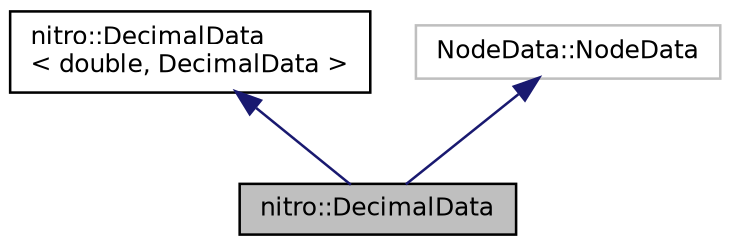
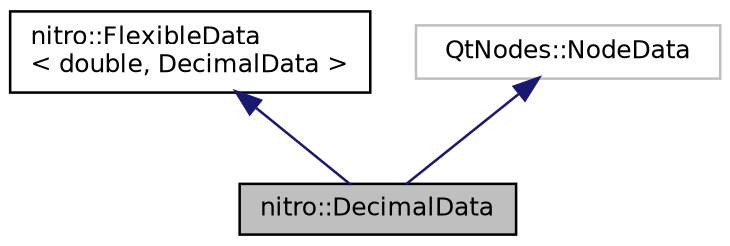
node "nitro::DecimalData < double, DecimalData >": label "nitro::DecimalData < double, DecimalData >" -> "nitro::FlexibleData < double, DecimalData >"
node "NodeData::NodeData": label "NodeData::NodeData" -> "QtNodes::NodeData"
